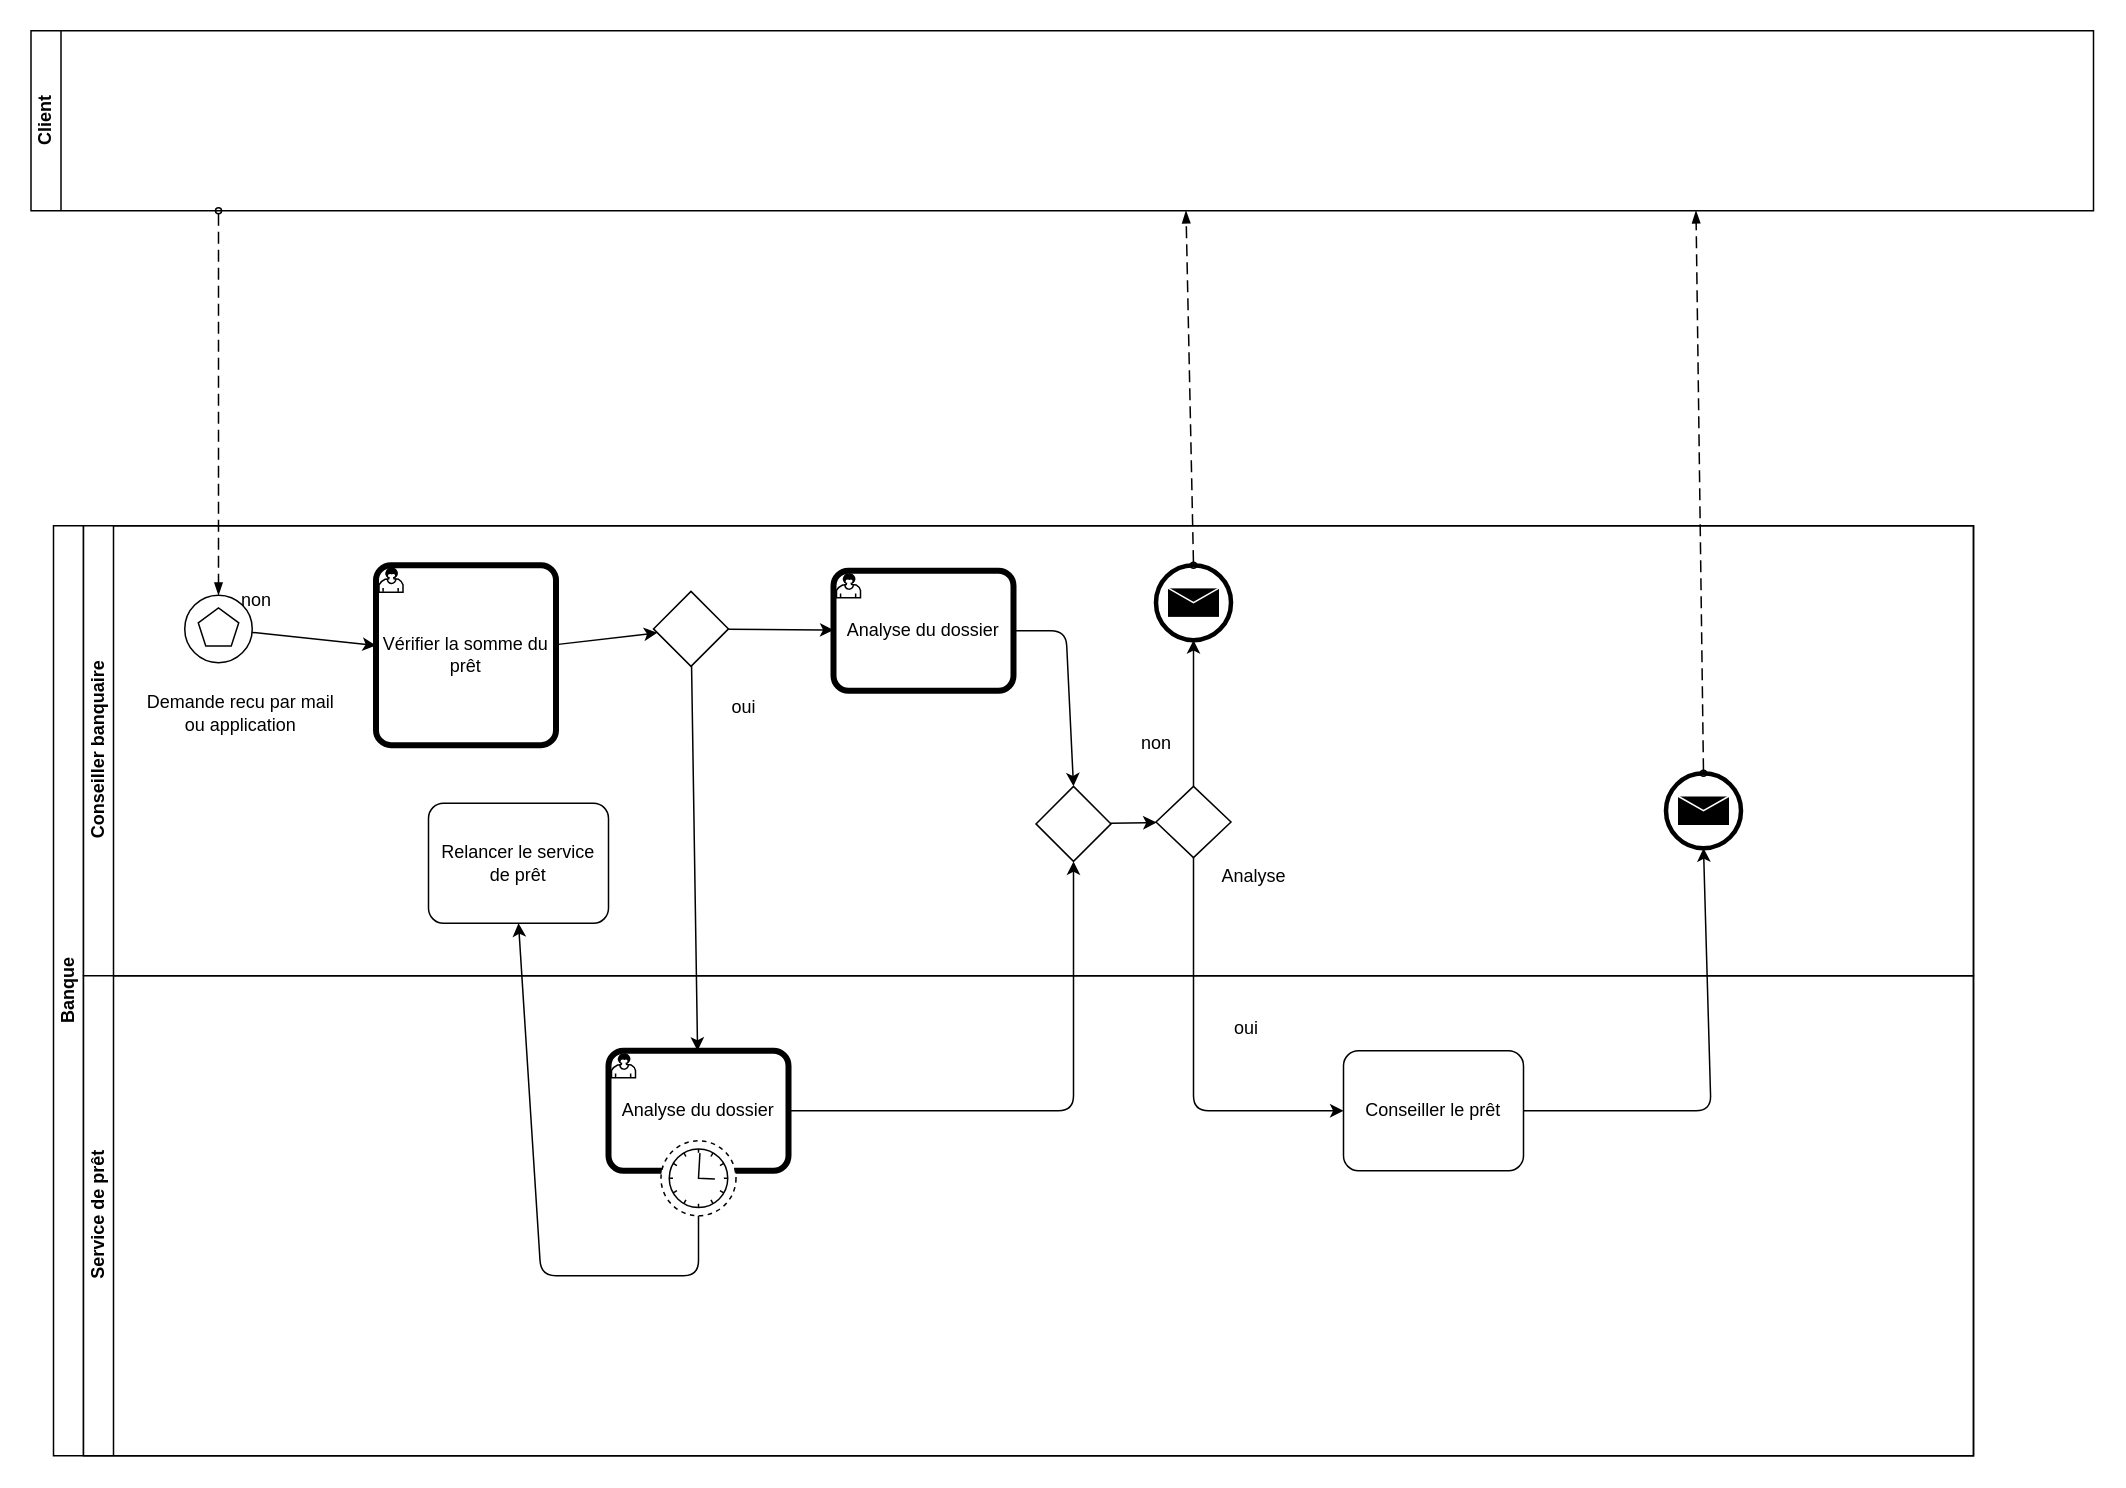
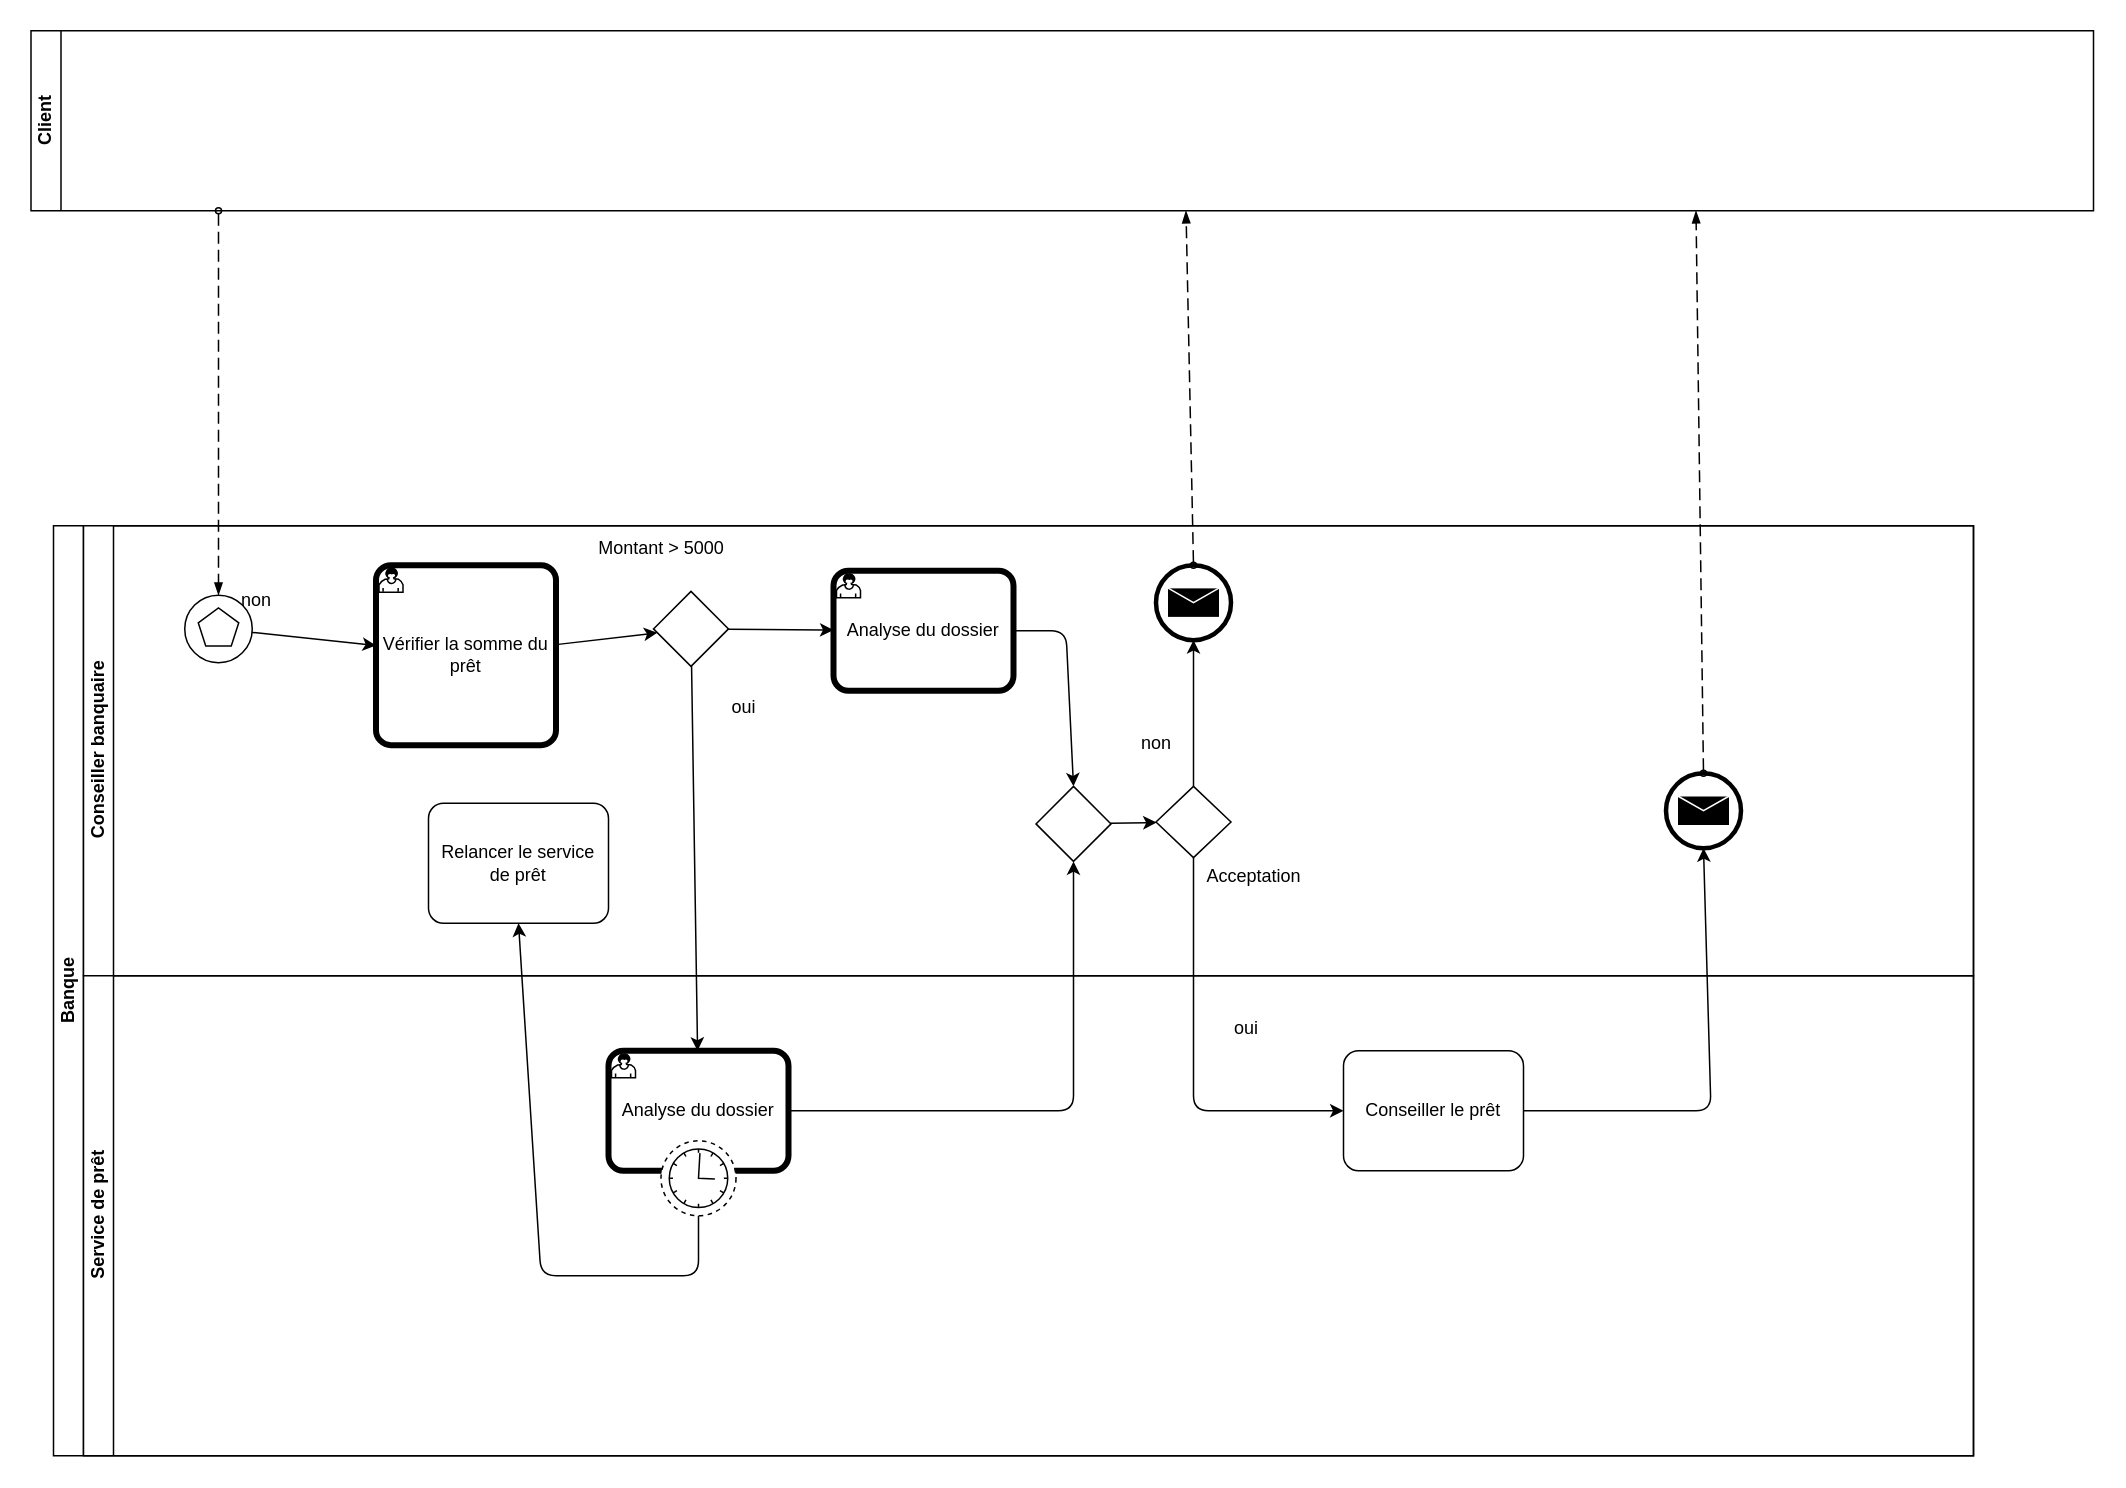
node "Montant > 5000": added
node "Demande recu par mail ou application": removed
node "Analyse": label "Analyse" -> "Acceptation"
